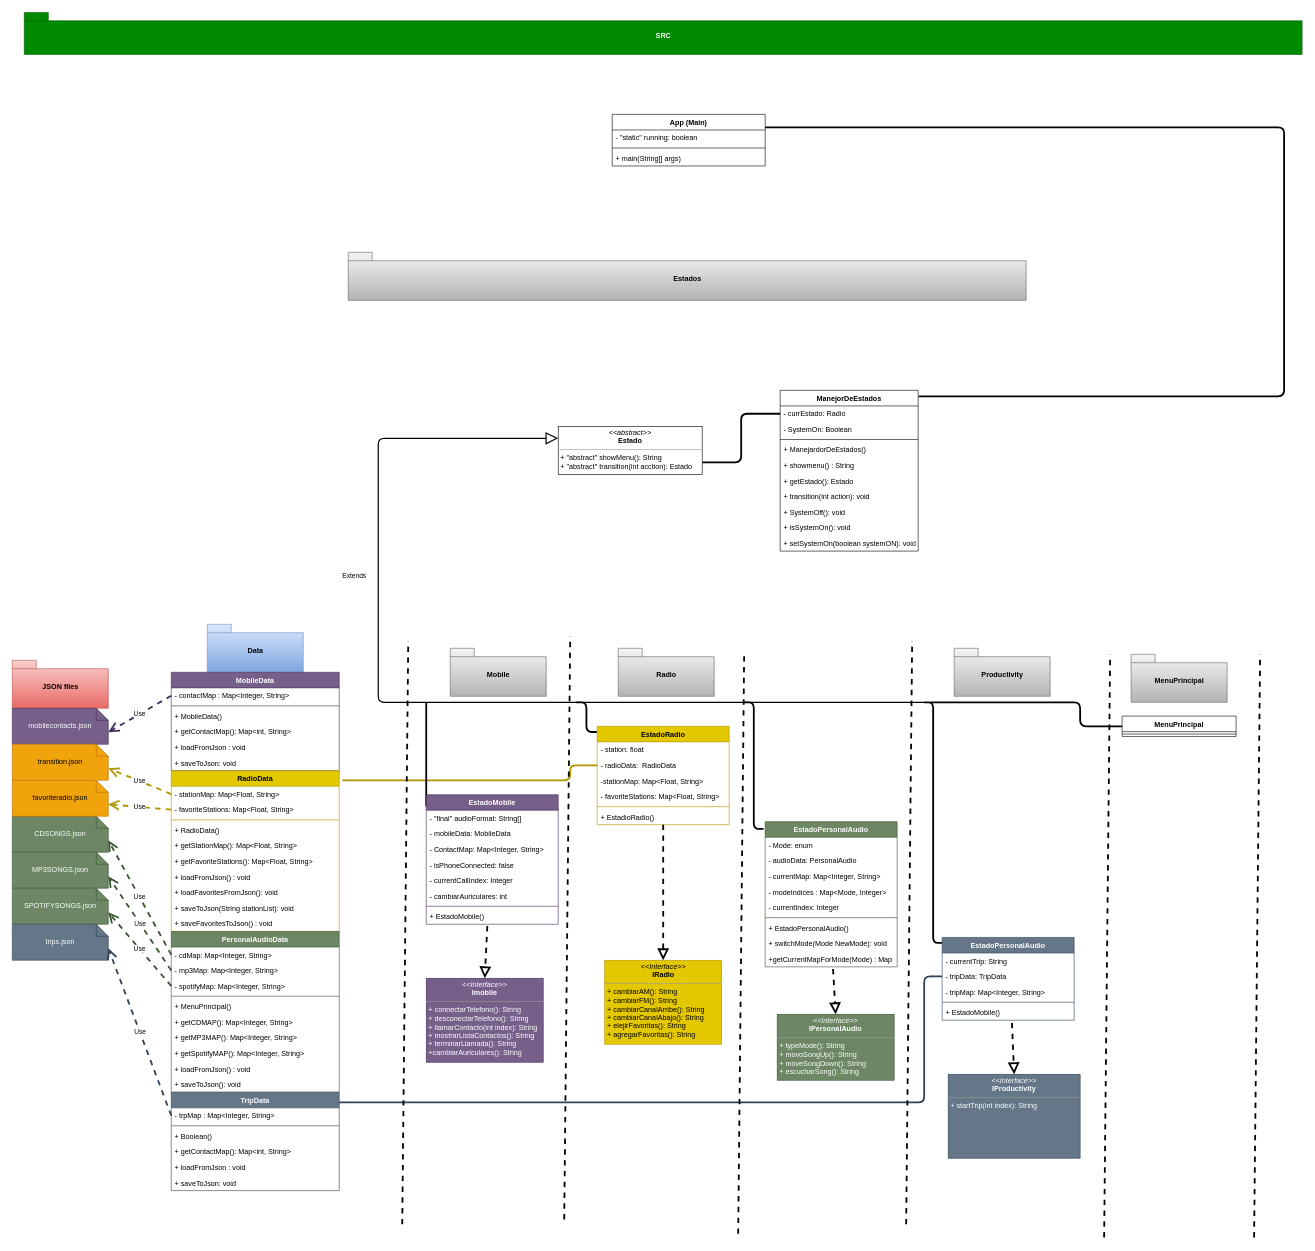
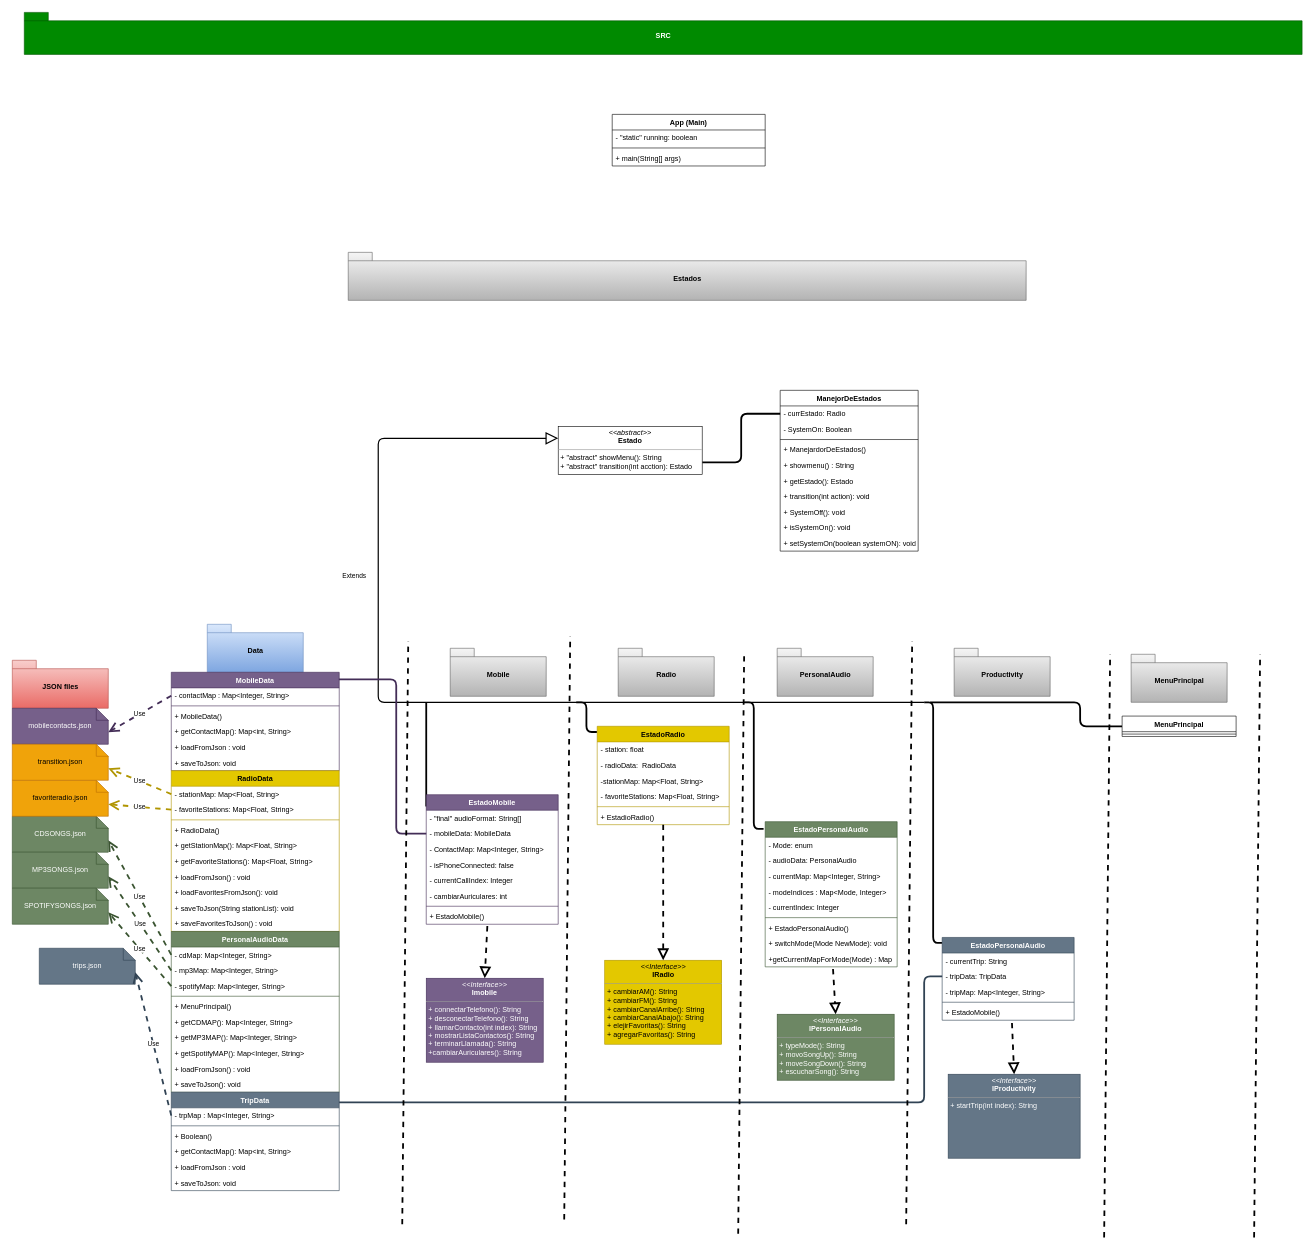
edge "App (Main)" -- "ManejorDeEstados": removed
node "PersonalAudio": added
edge "MobileData" -- "- mobileData: MobileData": added
edge "- radioData: RadioData" -- "RadioData": removed
node "trips.json": moved (60, 942) -> (87, 966)
